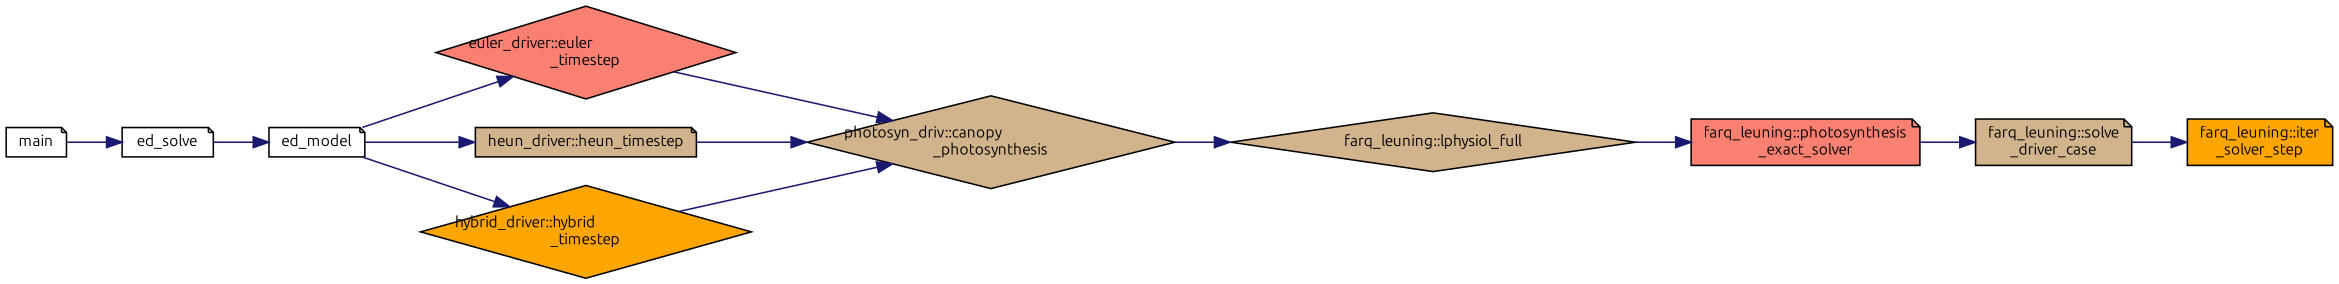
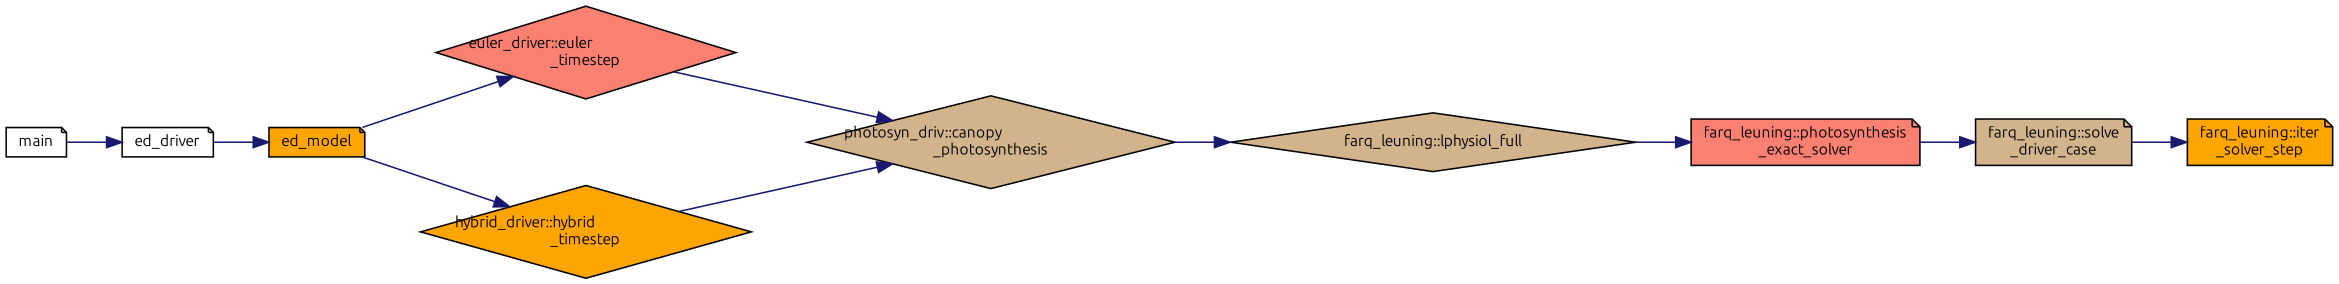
node "ed_solve": label "ed_solve" -> "ed_driver"
node "ed_model": fillcolor white -> orange
node "heun_driver::heun_timestep": removed
